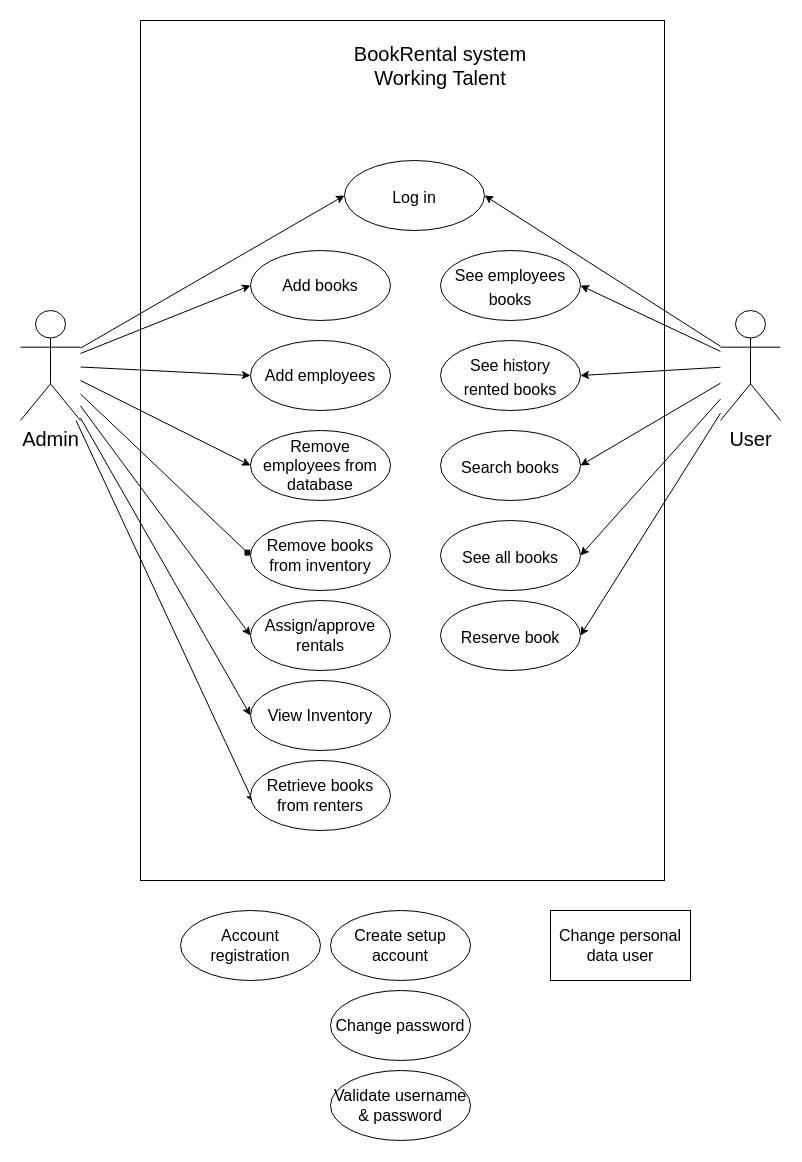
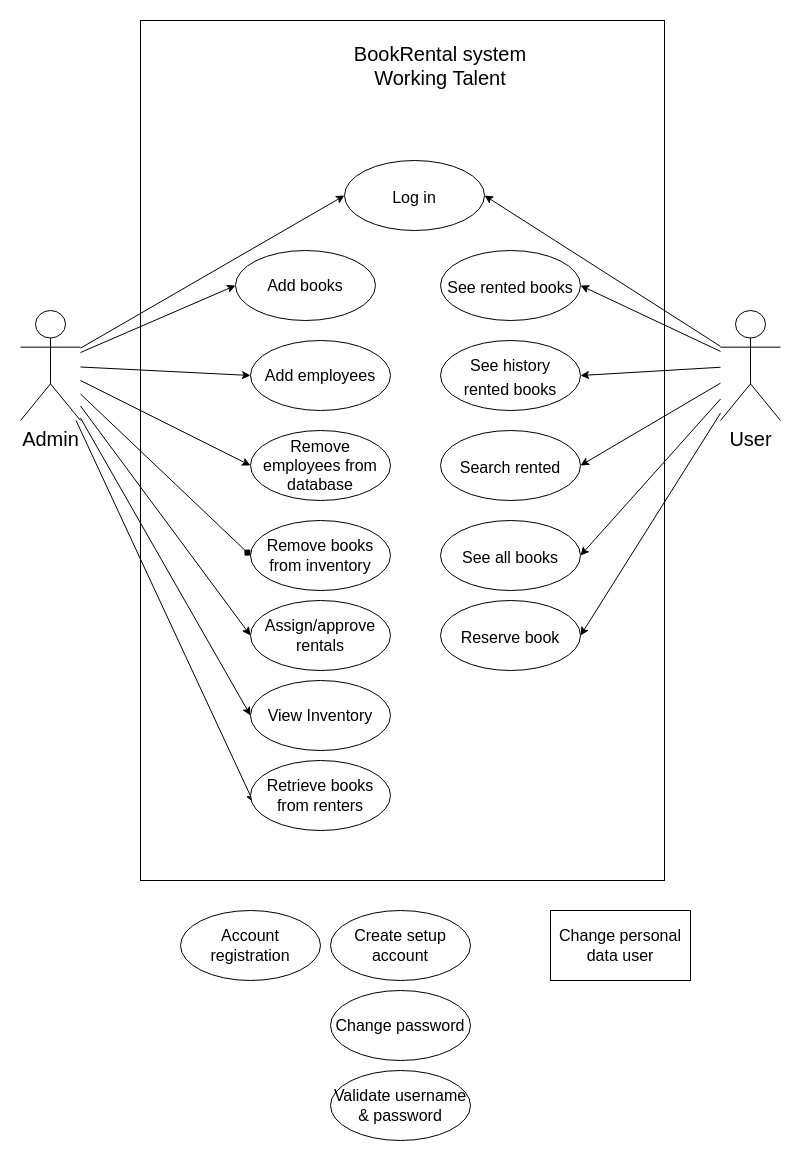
node "Add books": moved (321, 286) -> (306, 286)
node "See employees books": label "See employees books" -> "See rented books"
node "Search books": label "Search books" -> "Search rented"
